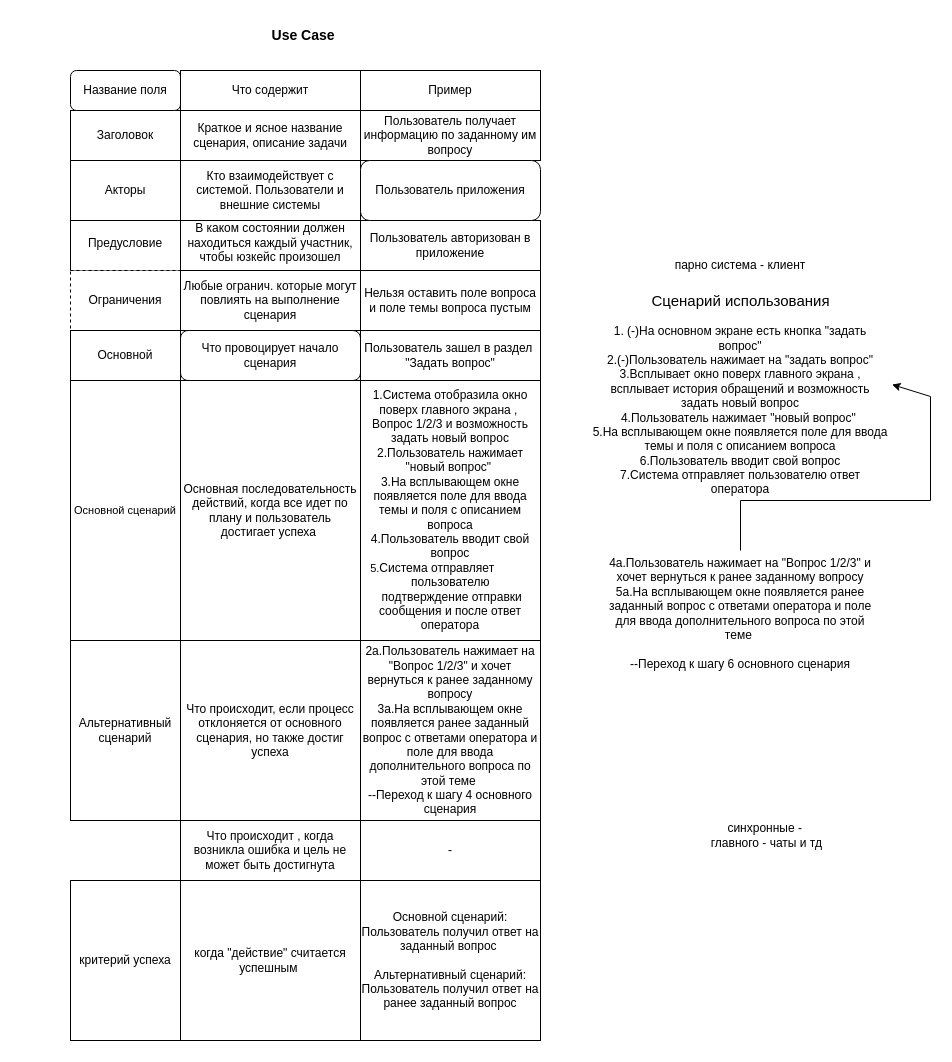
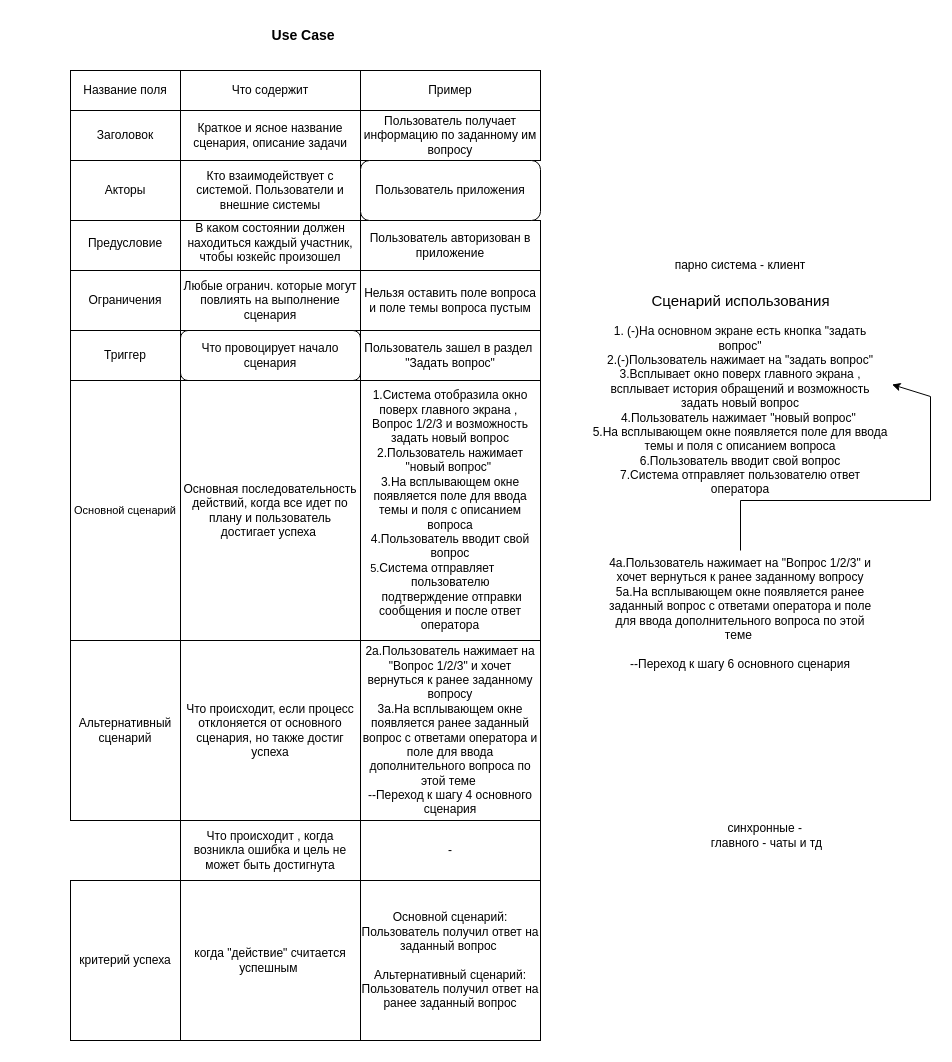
node "Название поля": shape rounded rectangle -> rectangle
node "Ограничения": style dashed -> solid
node "Основной": label "Основной" -> "Триггер"
